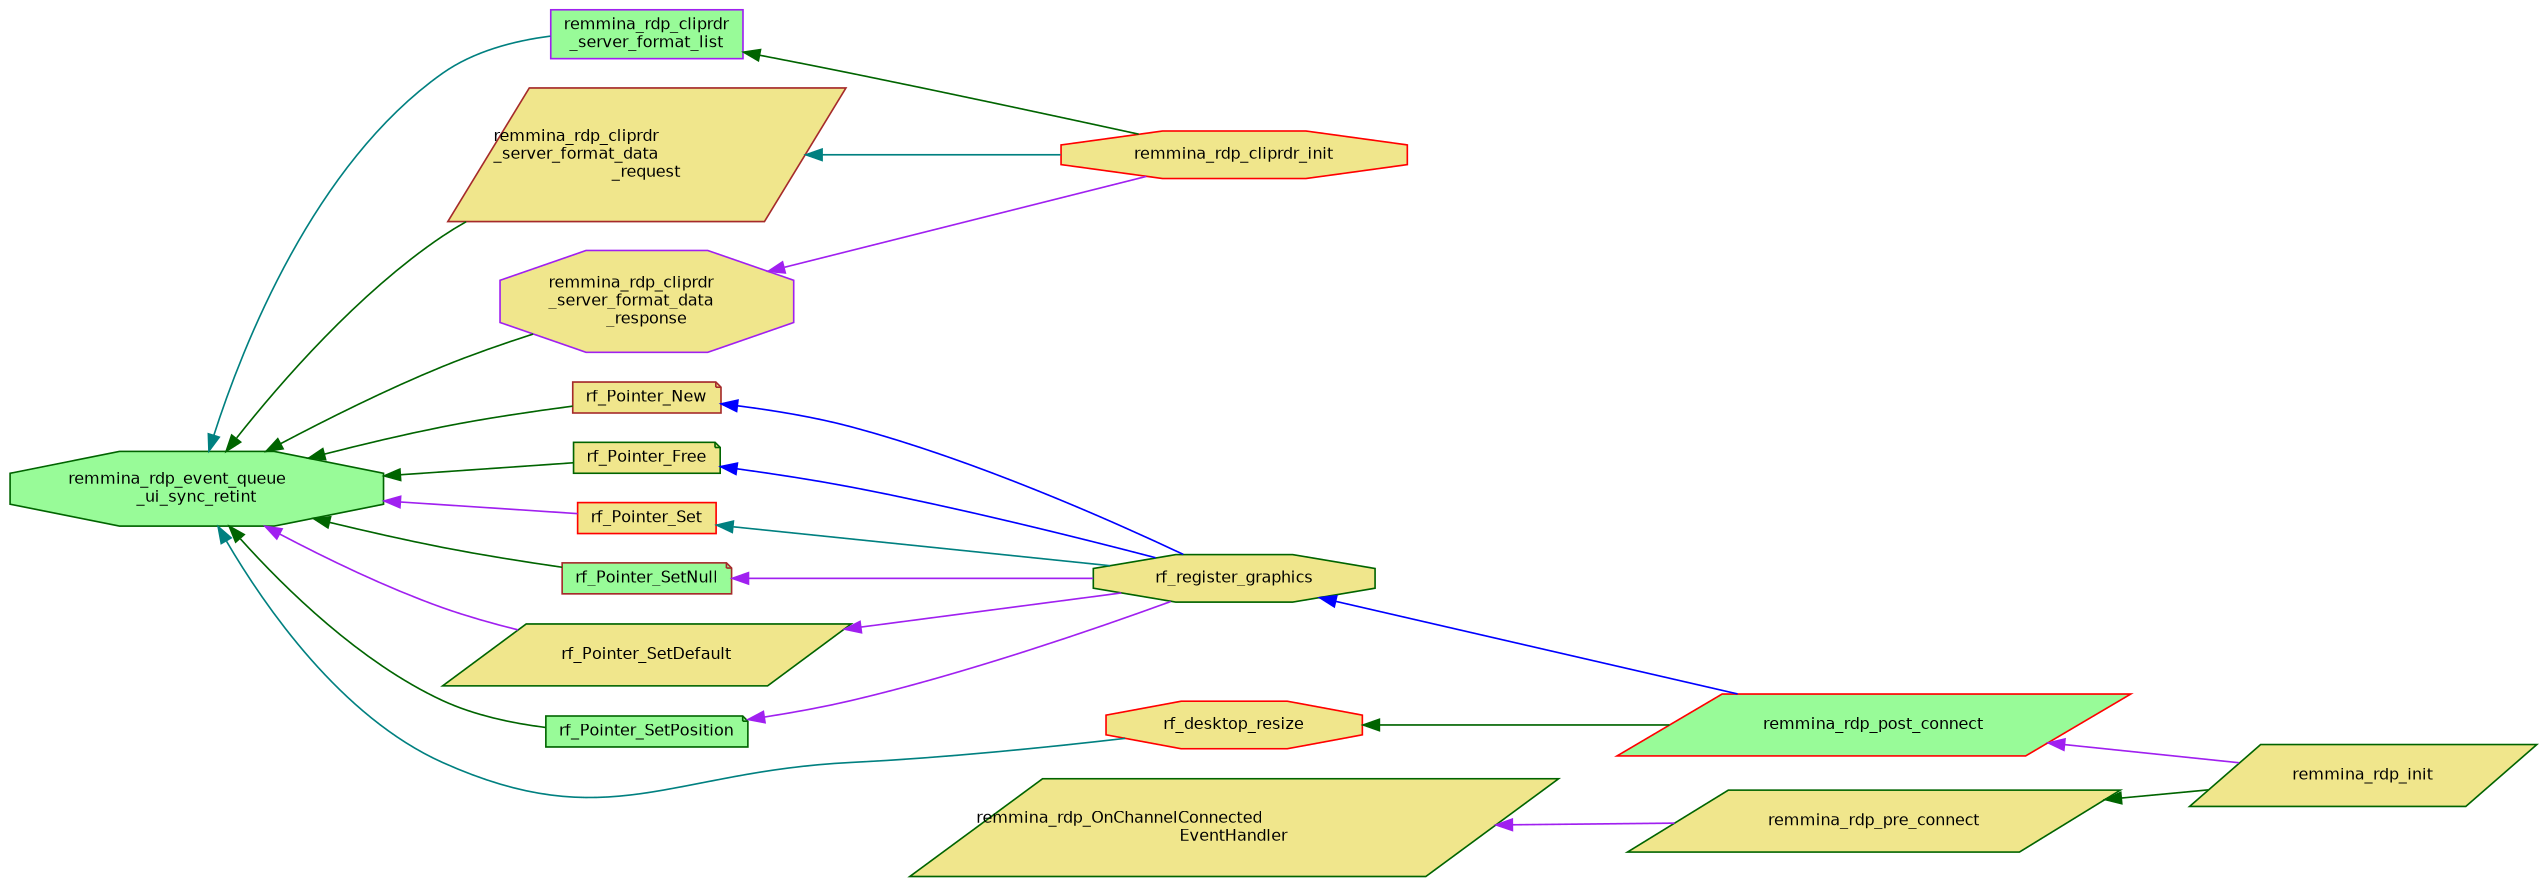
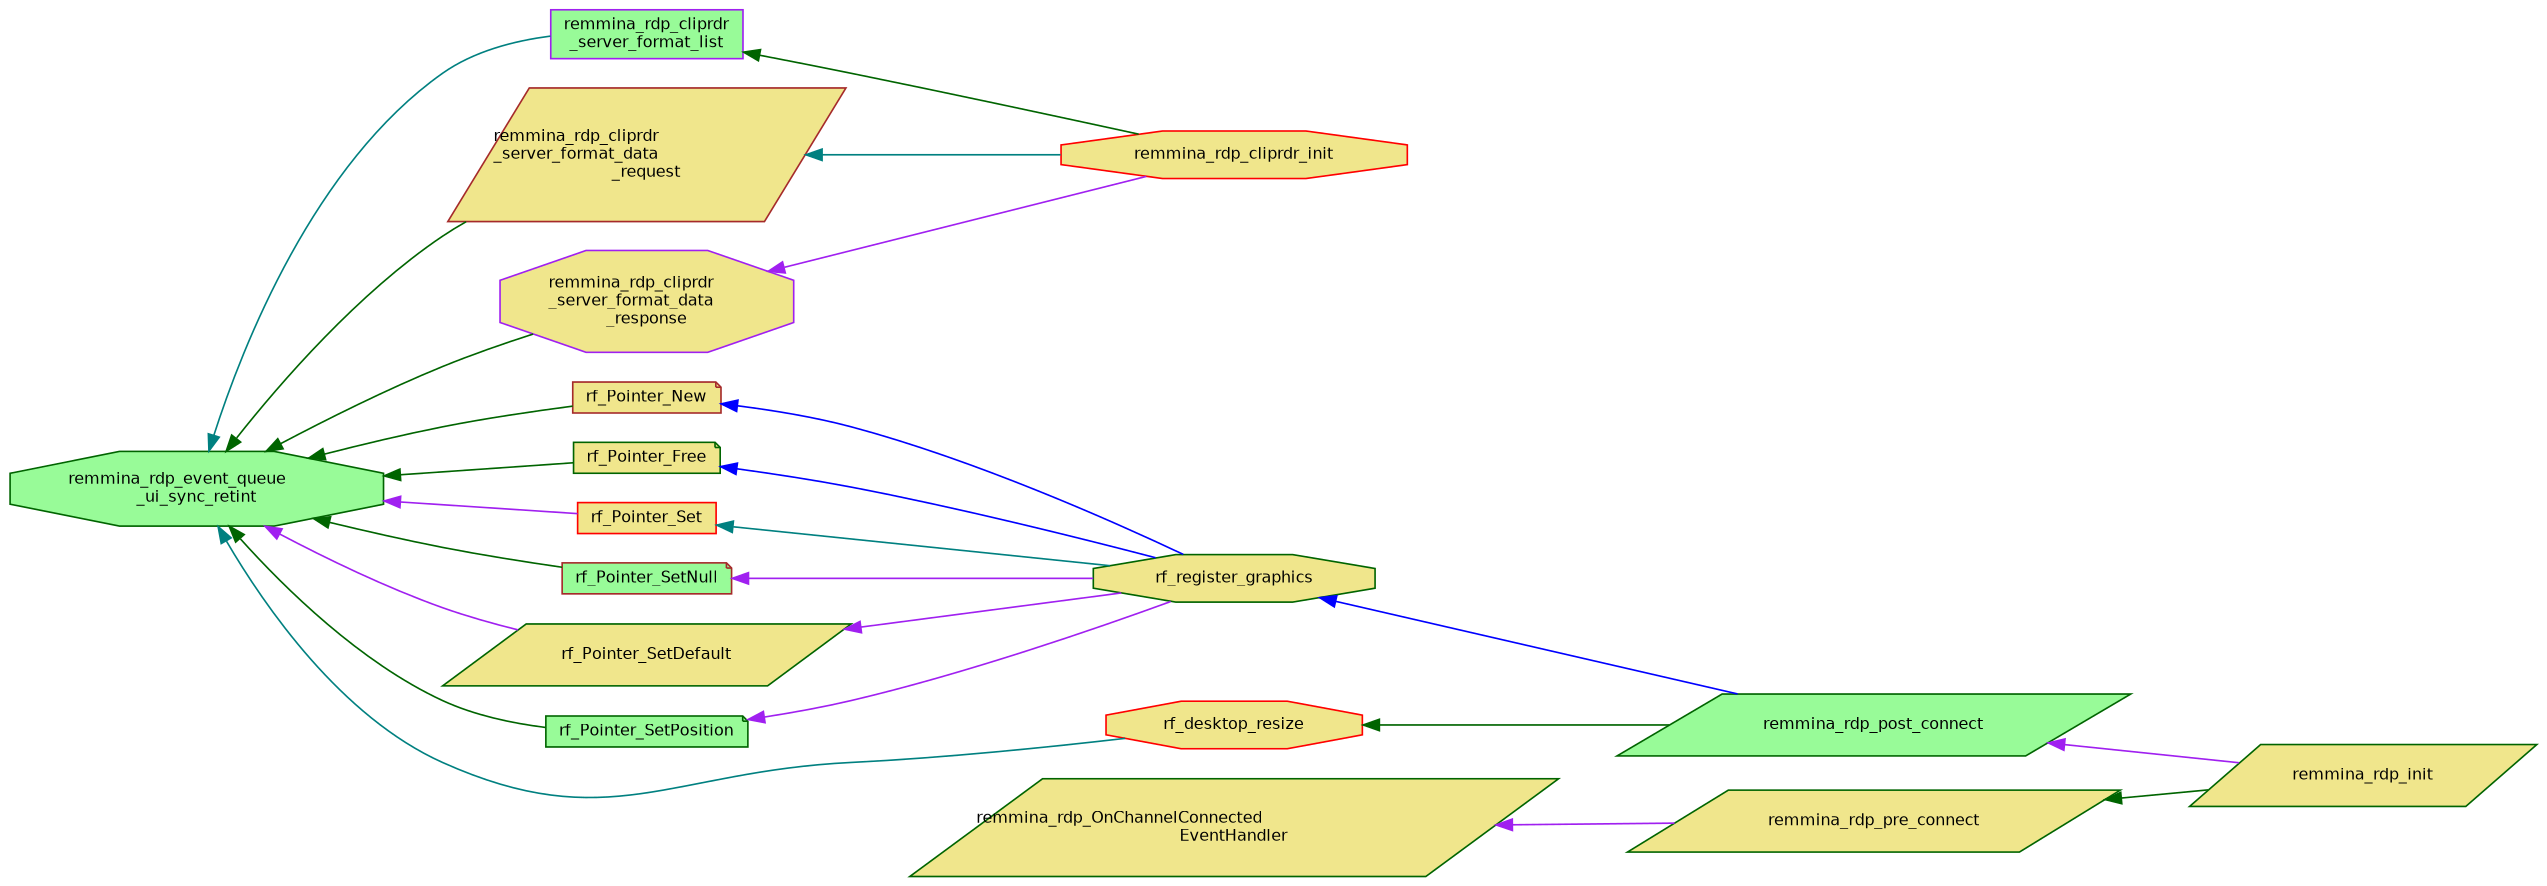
node "remmina_rdp_post_connect": color red -> darkgreen
